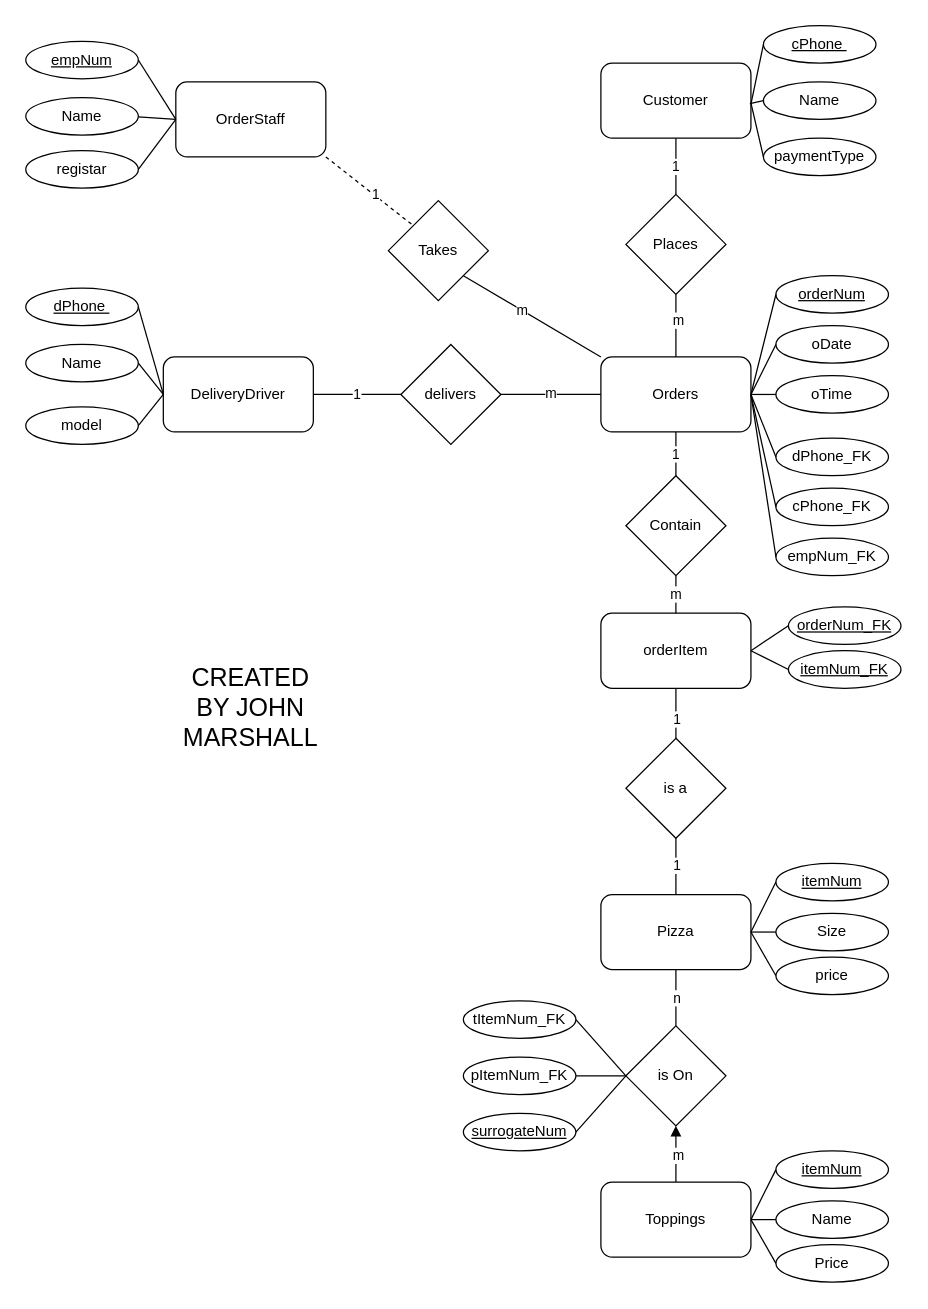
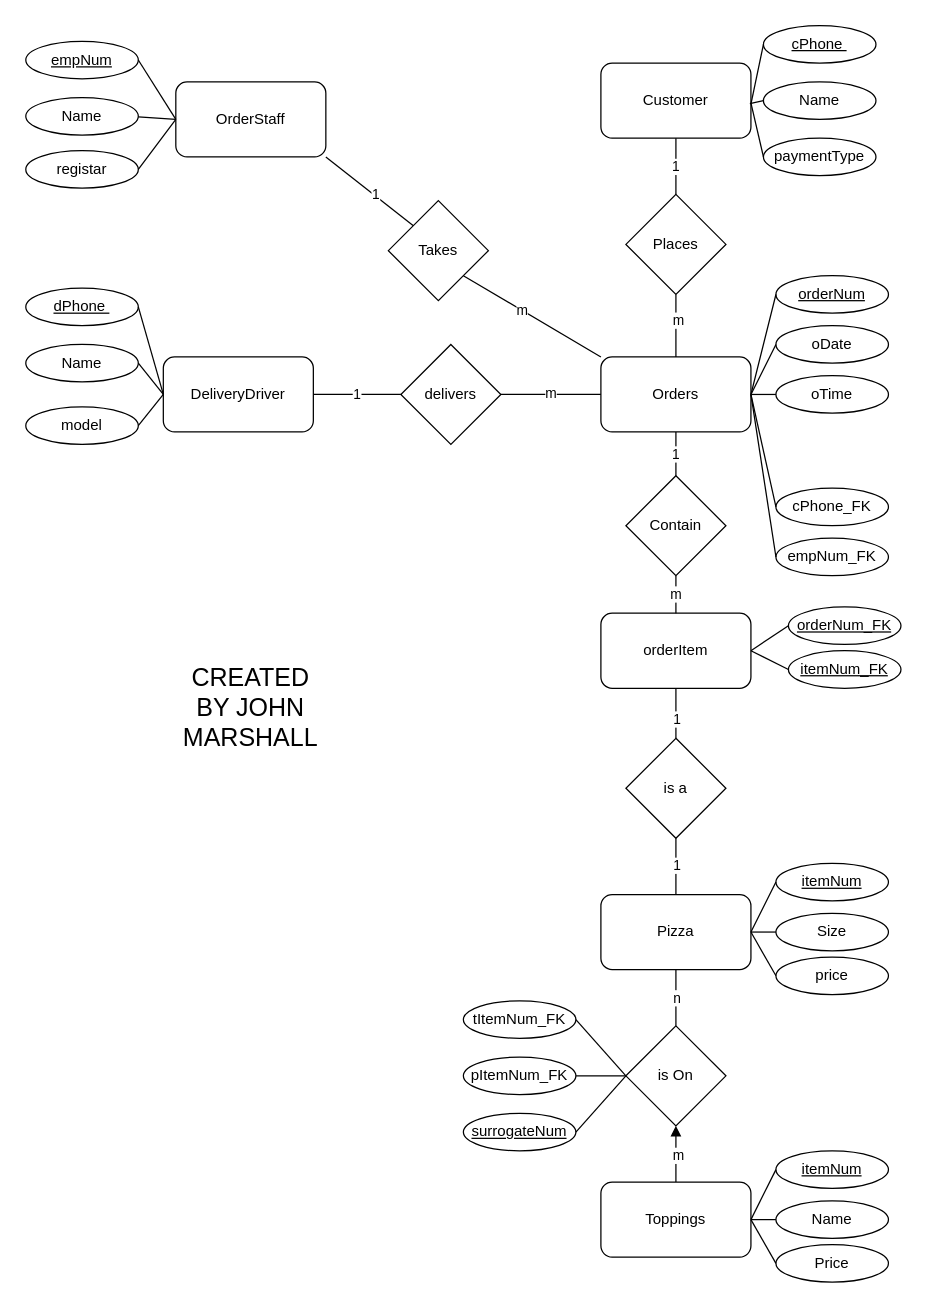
edge "OrderStaff" -- "Takes": style dashed -> solid
edge "Orders" -- "dPhone_FK": removed
node "dPhone_FK": removed
